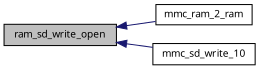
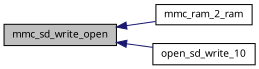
node "ram_sd_write_open": label "ram_sd_write_open" -> "mmc_sd_write_open"
node "mmc_sd_write_10": label "mmc_sd_write_10" -> "open_sd_write_10"
